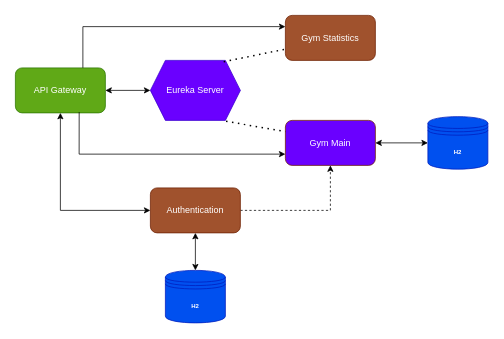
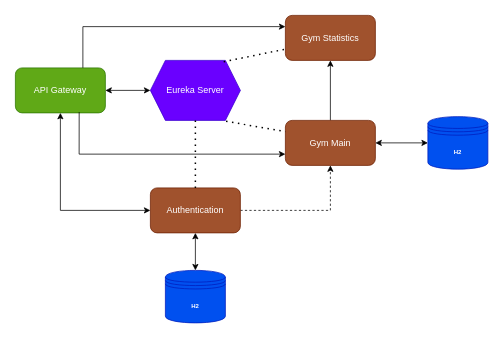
edge "Gym Main" -> "Gym Statistics": added
node "Gym Main": fillcolor #6a00ff -> #a0522d
edge "Eureka Server" -- "Authentication": added
